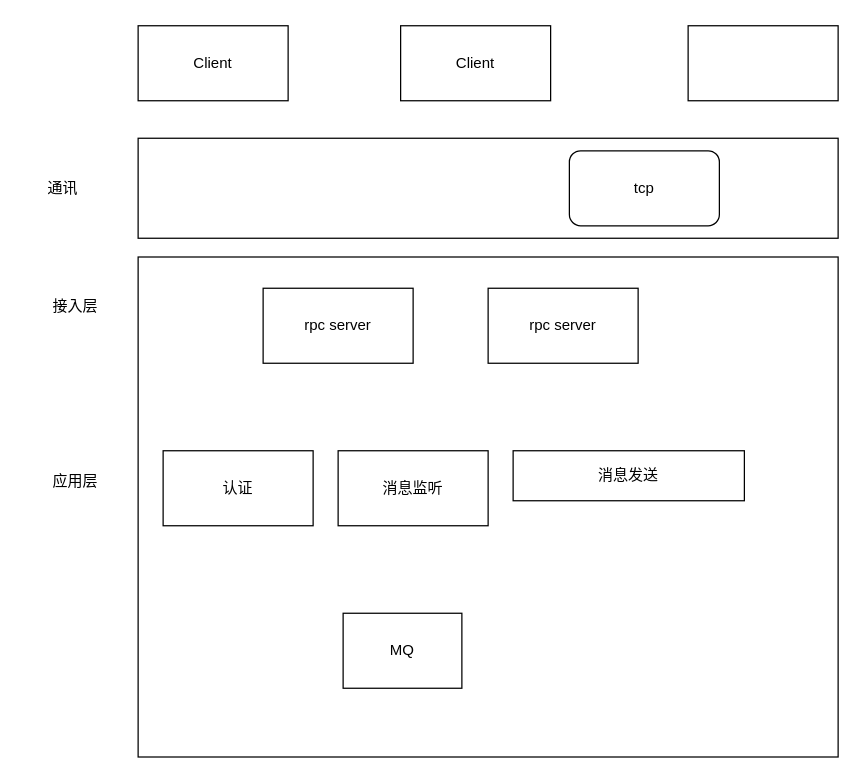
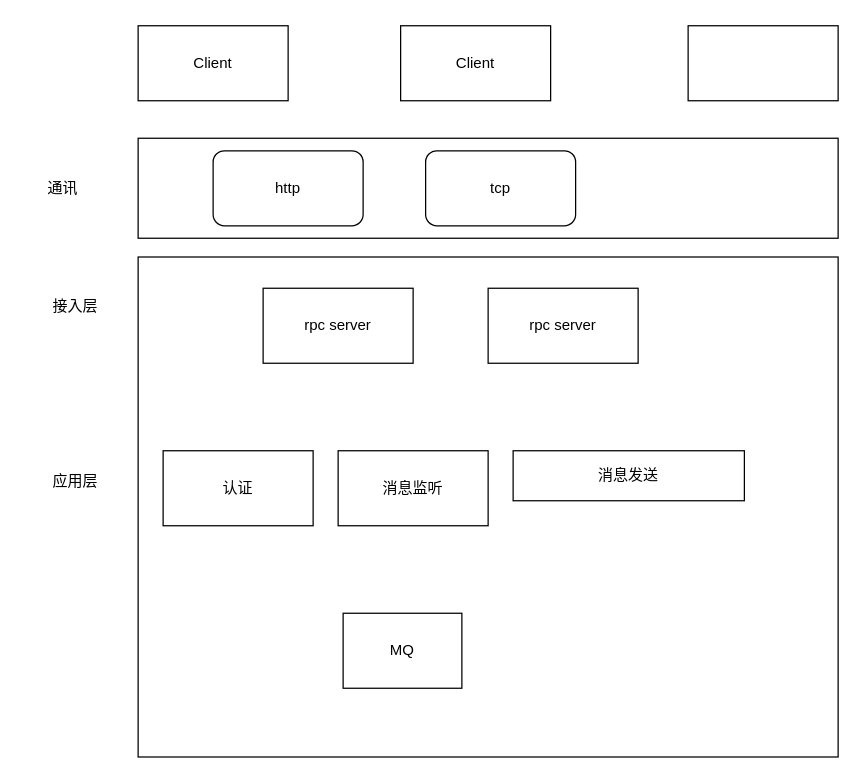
node "http": added
node "tcp": moved (644, 188) -> (501, 188)
